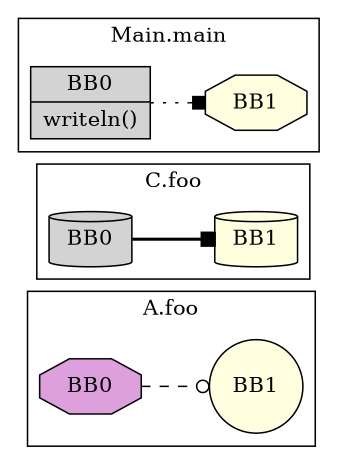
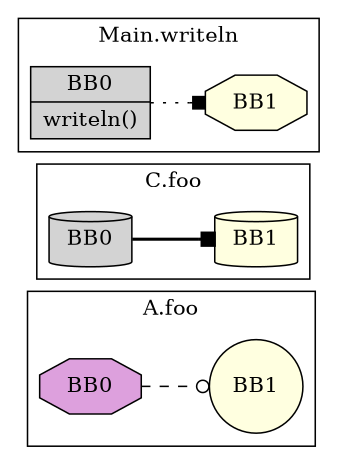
cluster "Main.main": label "Main.main" -> "Main.writeln"
